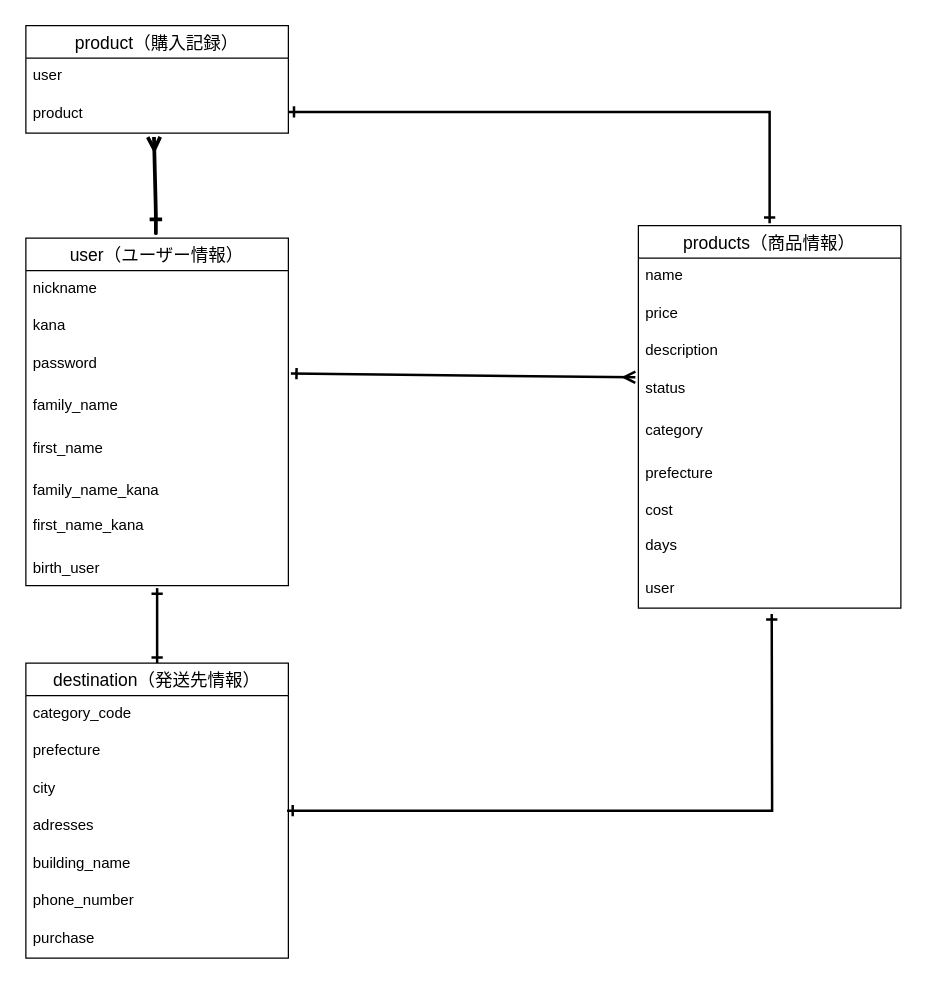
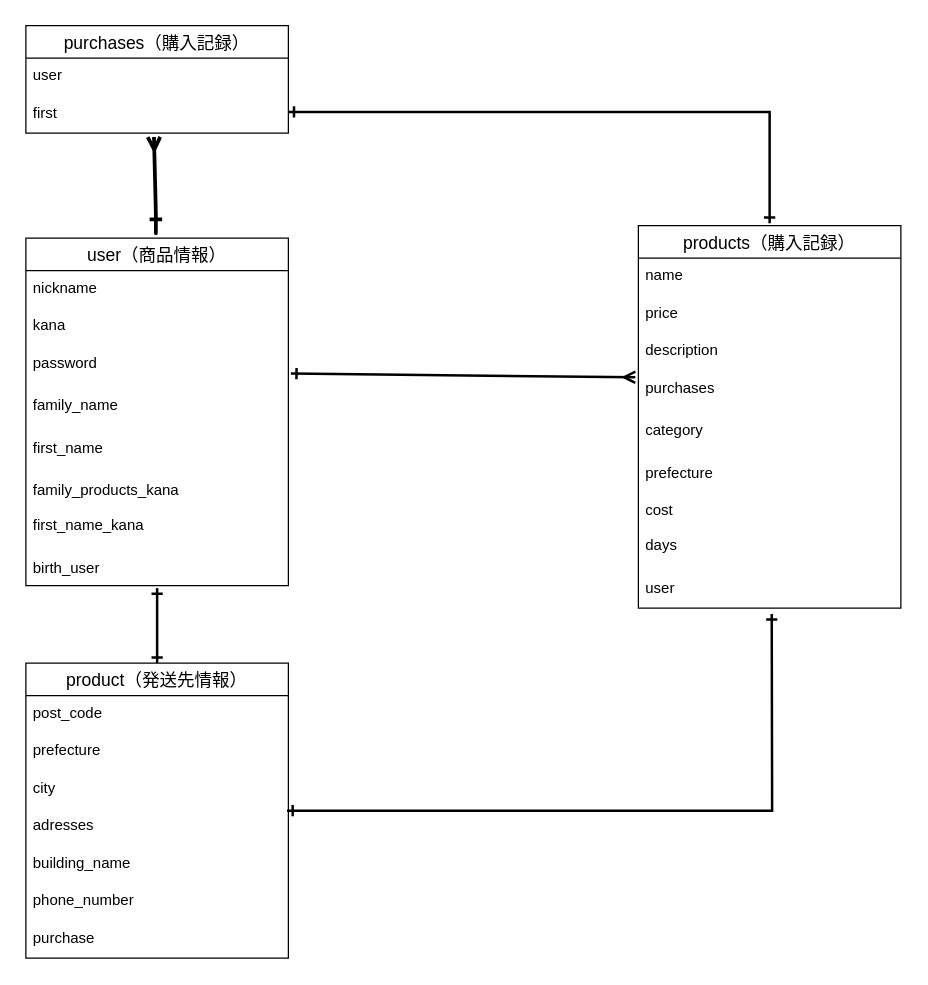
node "product（購入記録）": label "product（購入記録）" -> "purchases（購入記録）"
node "product": label "product" -> "first"
node "products（商品情報）": label "products（商品情報）" -> "products（購入記録）"
node "user（ユーザー情報）": label "user（ユーザー情報）" -> "user（商品情報）"
node "status": label "status" -> "purchases"
node "family_name_kana": label "family_name_kana" -> "family_products_kana"
node "destination（発送先情報）": label "destination（発送先情報）" -> "product（発送先情報）"
node "category_code": label "category_code" -> "post_code"
